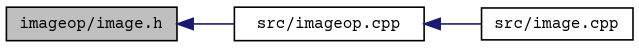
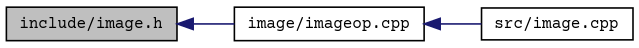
node "imageop/image.h": label "imageop/image.h" -> "include/image.h"
node "src/imageop.cpp": label "src/imageop.cpp" -> "image/imageop.cpp"
